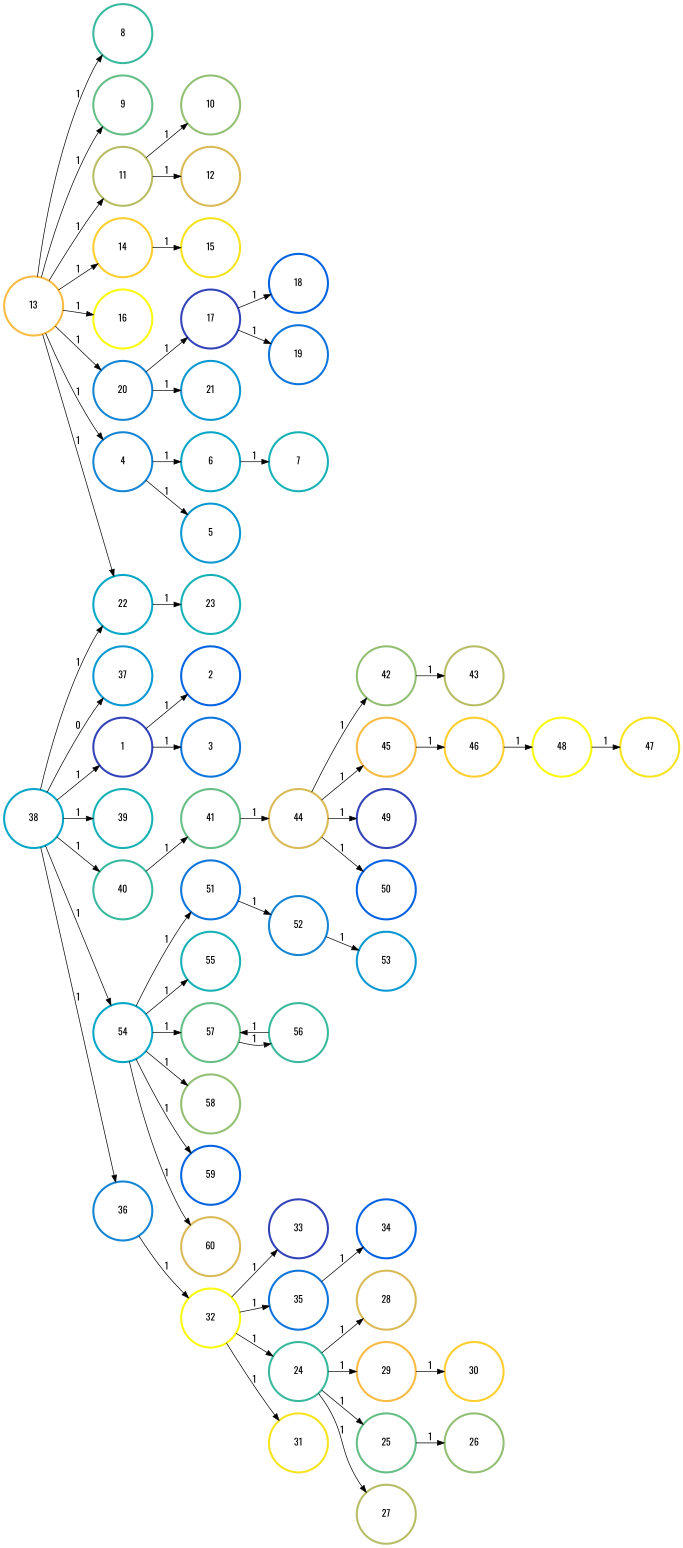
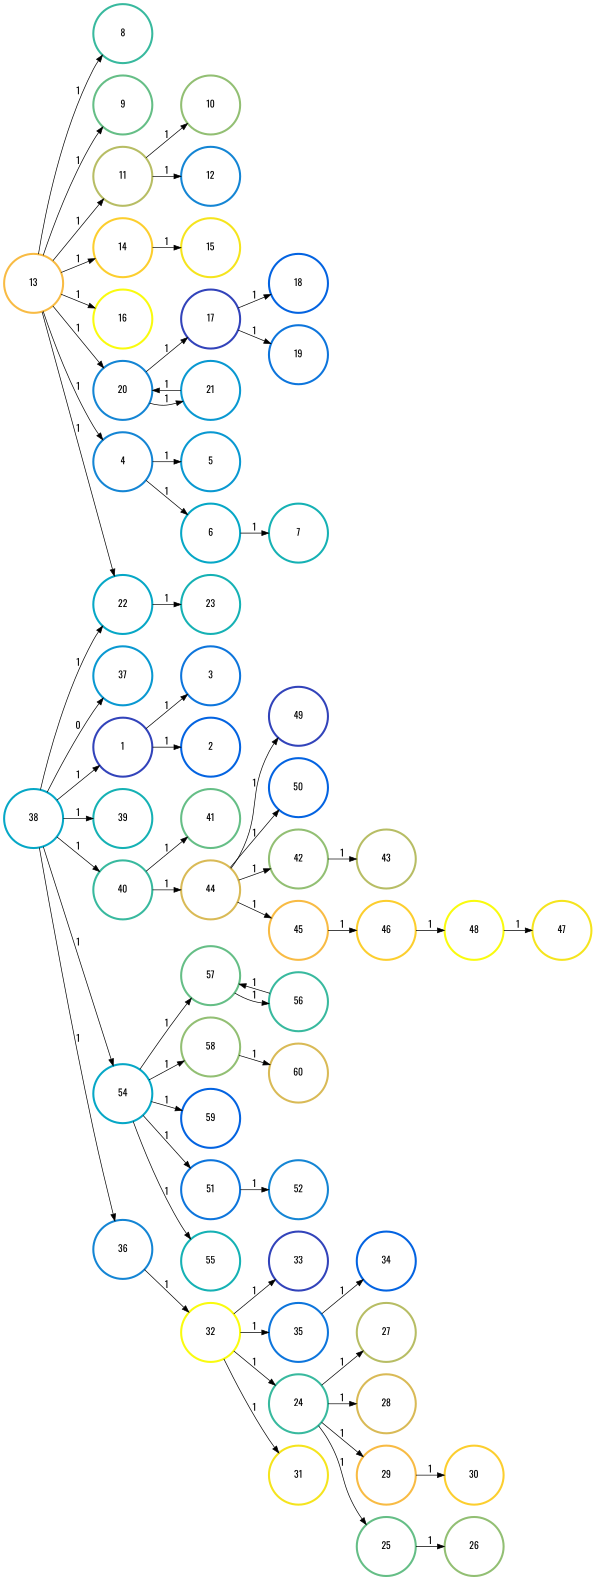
node "12": color #d9ba56 -> #1485d4
edge "21" -> "20": added, label "1"
edge "41" -> "44": now "40" -> "44"
node "53": removed
edge "54" -> "60": now "58" -> "60"
